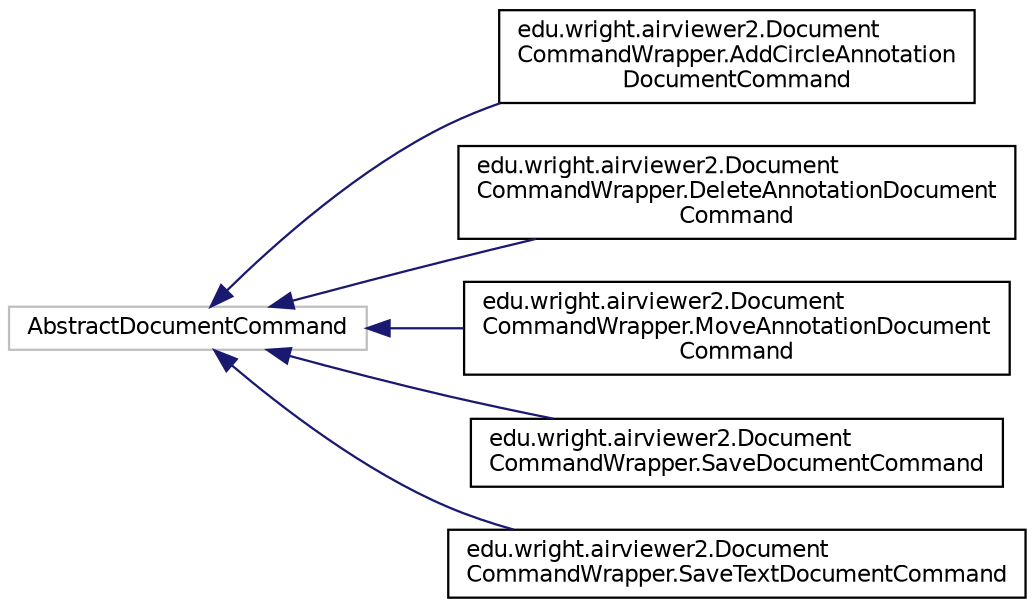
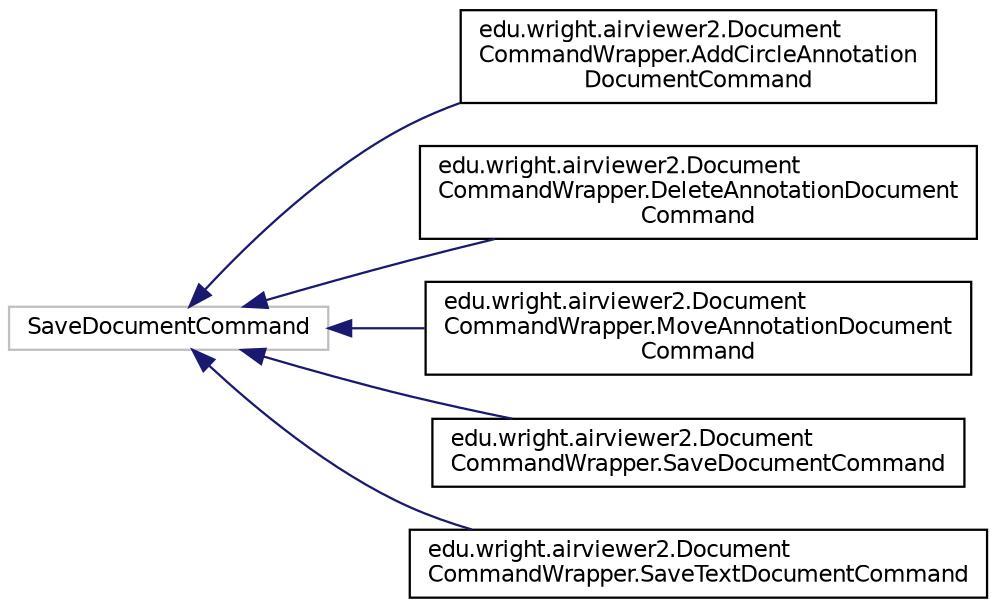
node "AbstractDocumentCommand": label "AbstractDocumentCommand" -> "SaveDocumentCommand"
